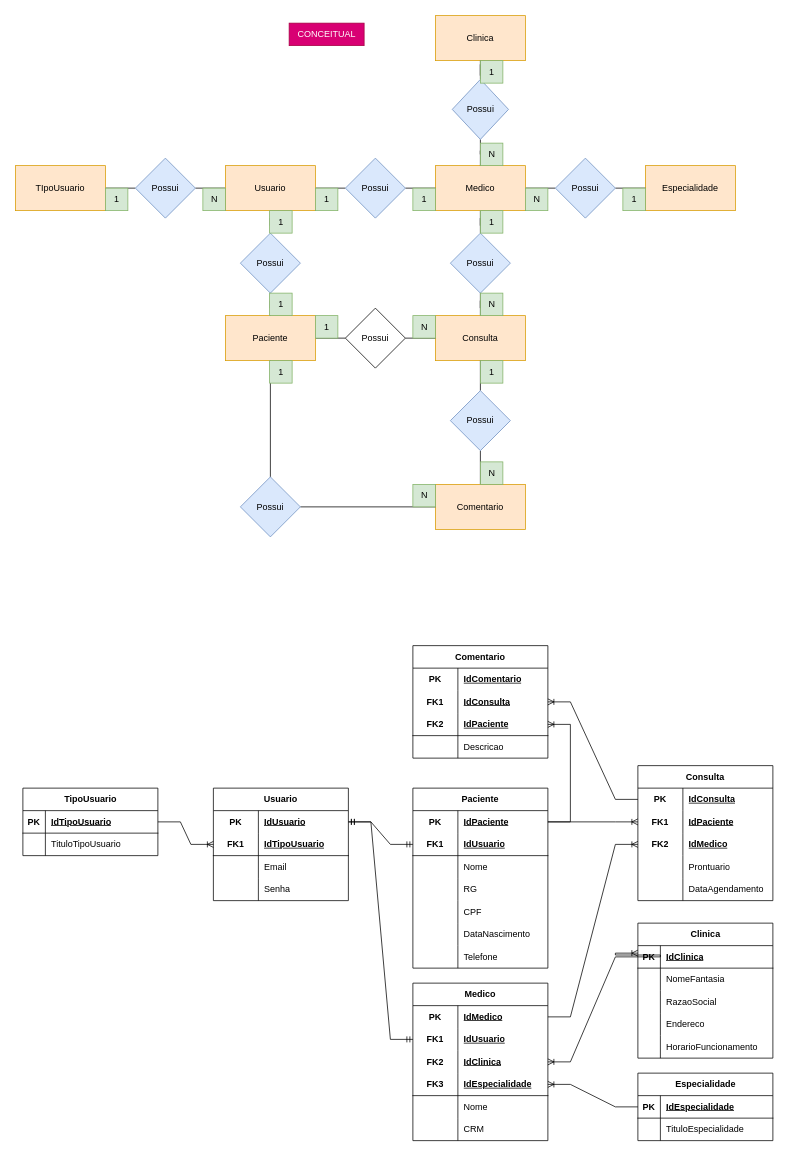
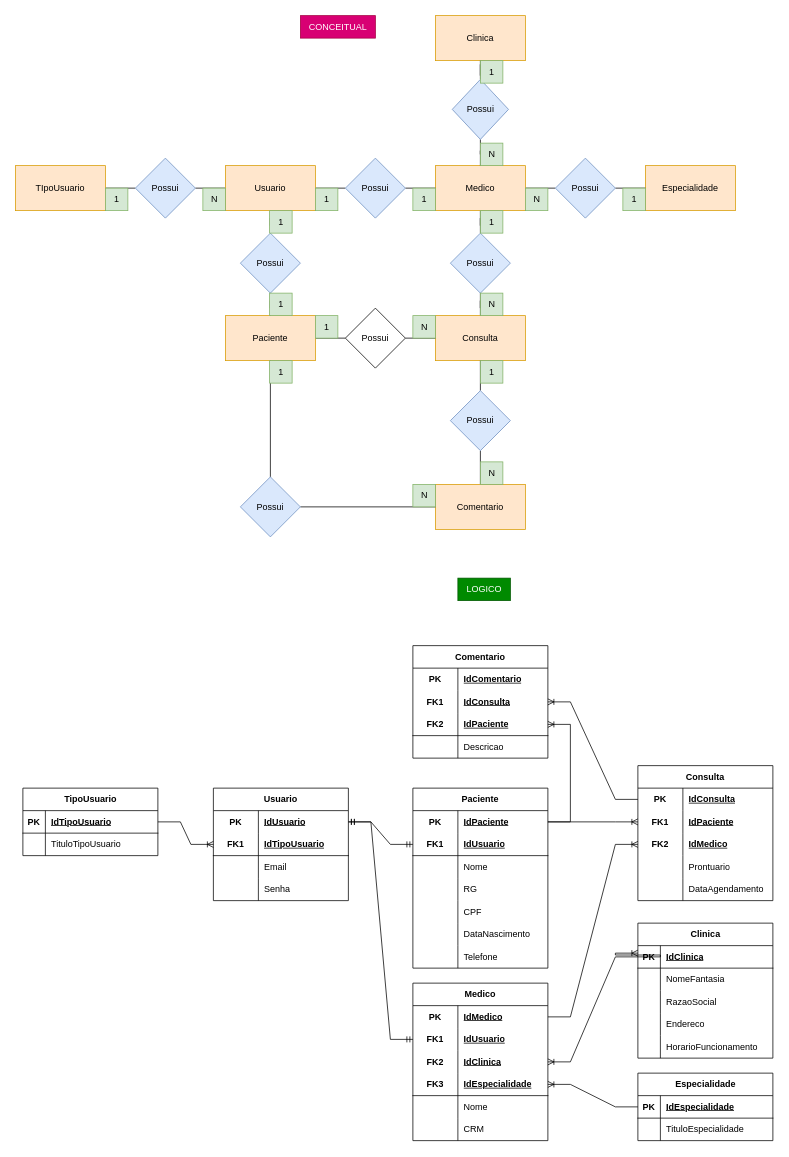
node "CONCEITUAL": moved (327, 34) -> (338, 27)
node "LOGICO": added
